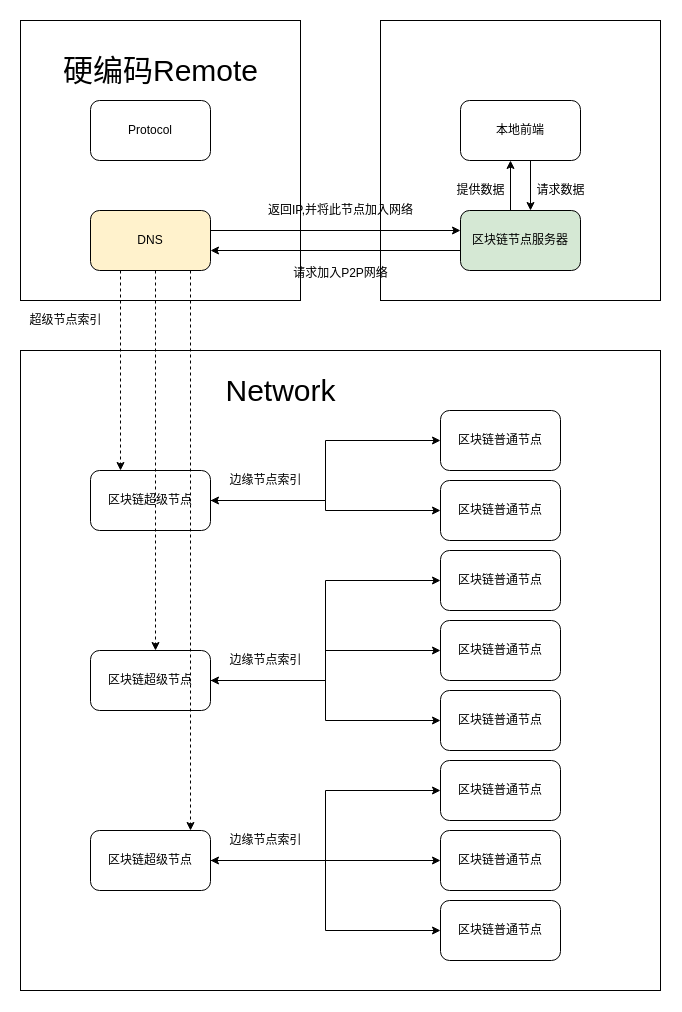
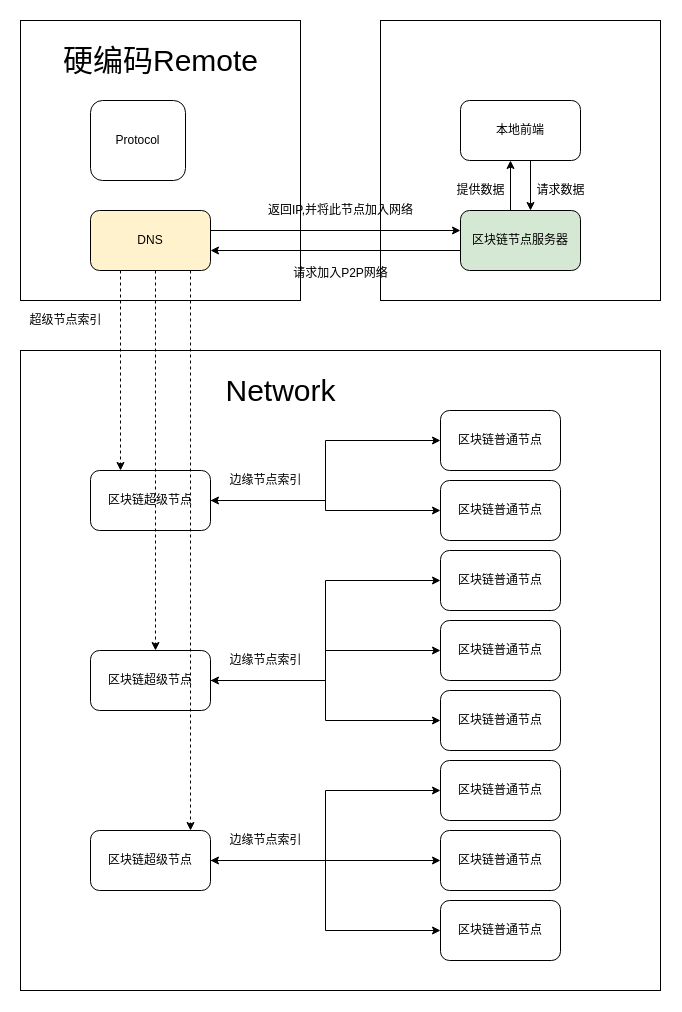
node "硬编码Remote": moved (161, 71) -> (161, 61)
node "Protocol": size 120x60 -> 95x80
